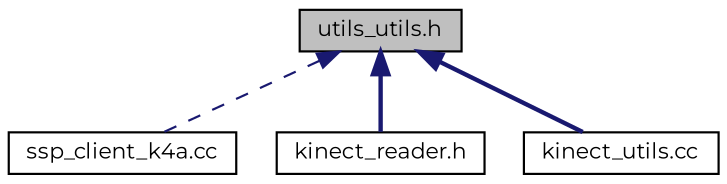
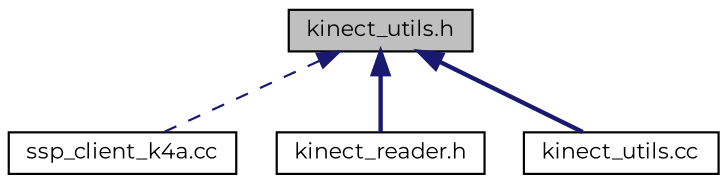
node "utils_utils.h": label "utils_utils.h" -> "kinect_utils.h"
